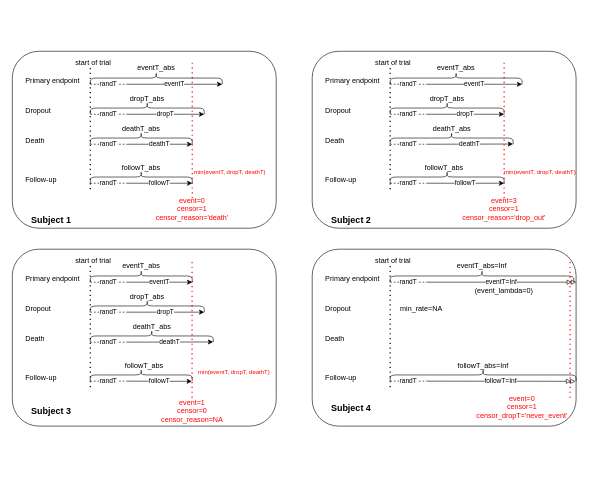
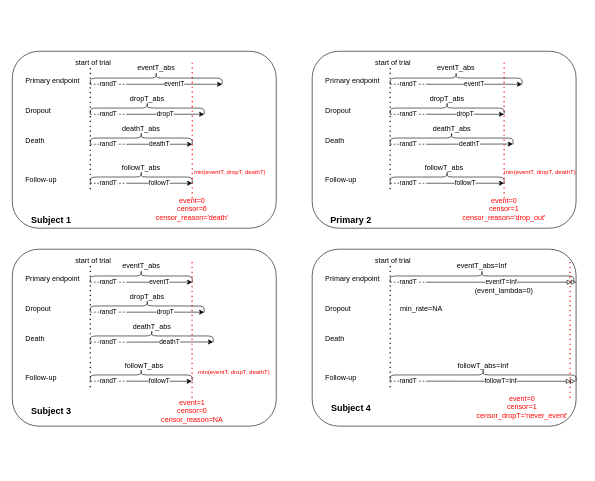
node "event=0 censor=1 censor_reason='death'": label "event=0 censor=1 censor_reason='death'" -> "event=0 censor=6 censor_reason='death'"
node "event=3 censor=1 censor_reason='drop_out'": label "event=3 censor=1 censor_reason='drop_out'" -> "event=0 censor=1 censor_reason='drop_out'"
node "Subject 2": label "Subject 2" -> "Primary 2"
